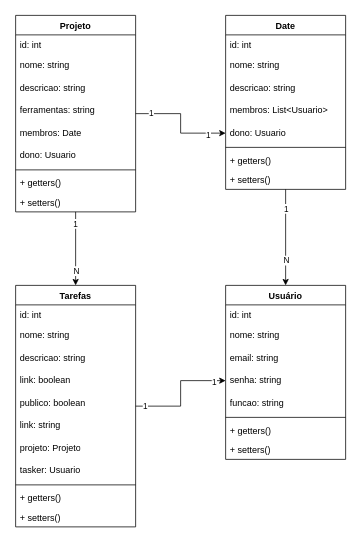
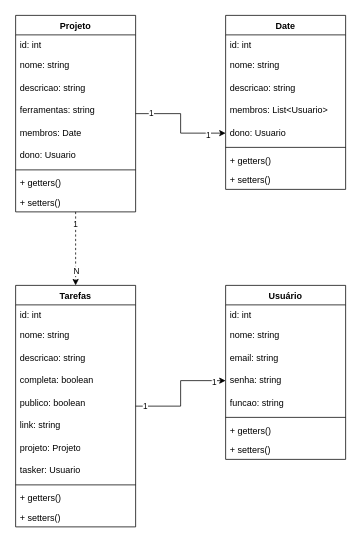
edge "Date" -> "Usuário": removed, labels "1", "N"
edge "Projeto" -> "Tarefas": style solid -> dashed
node "link: boolean": label "link: boolean" -> "completa: boolean"
